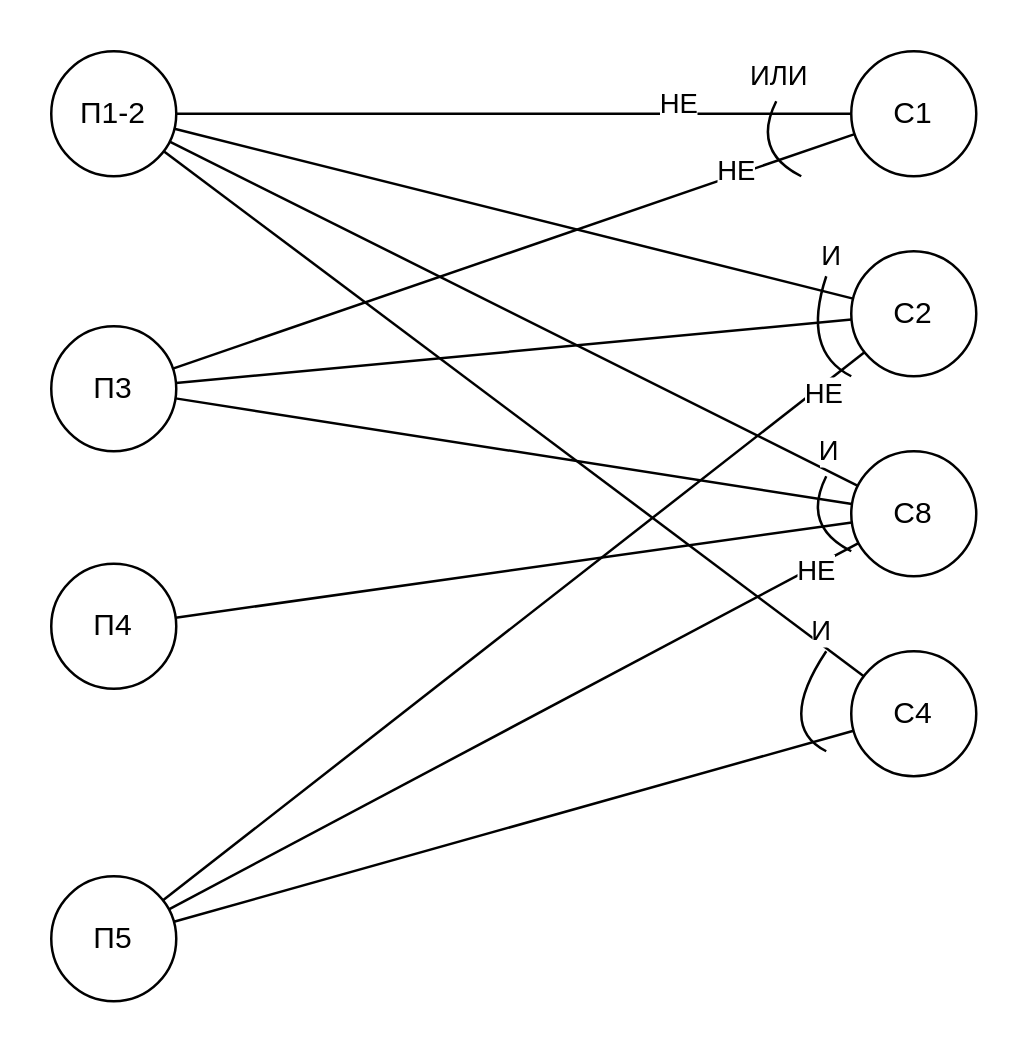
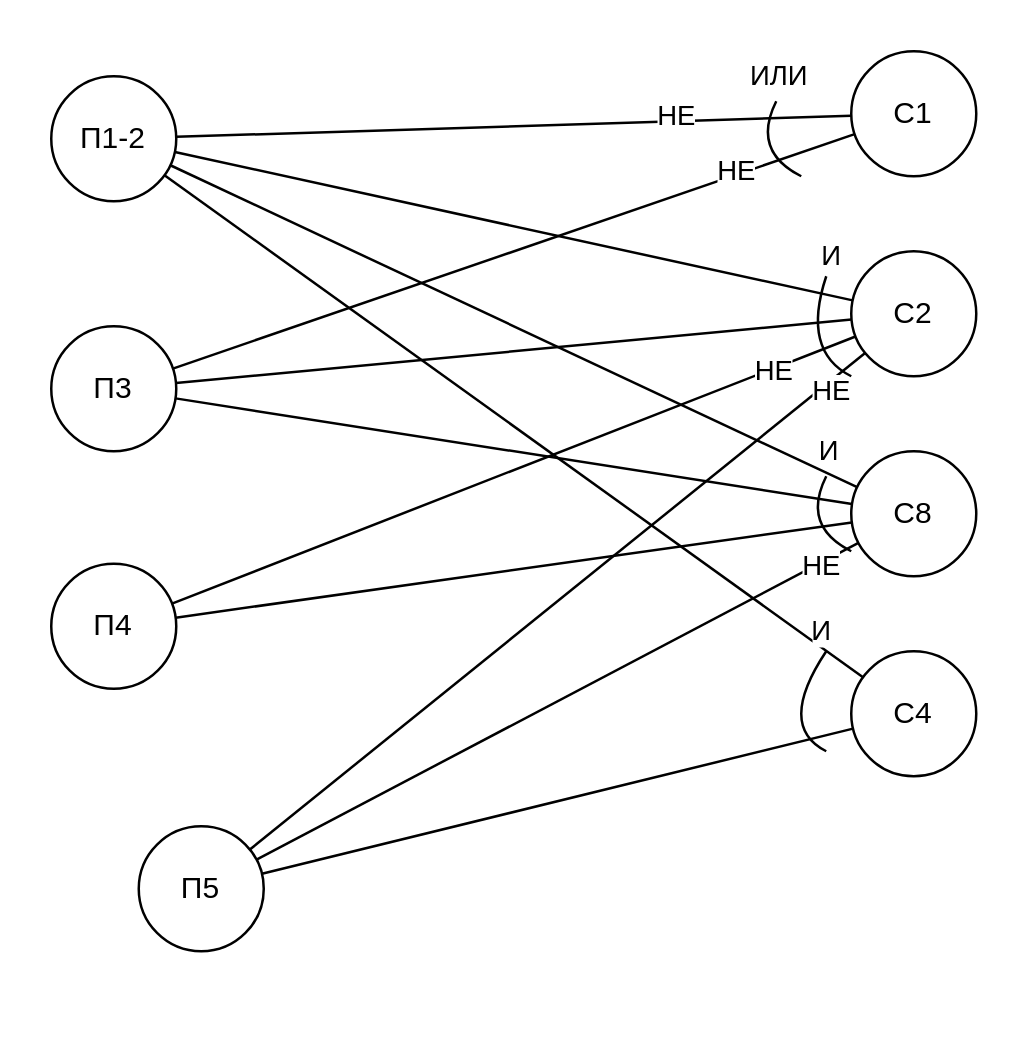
node "П1-2": moved (114, 114) -> (114, 139)
edge "С2" -- "П4": added, label "НЕ"
node "П5": moved (114, 939) -> (201, 889)
